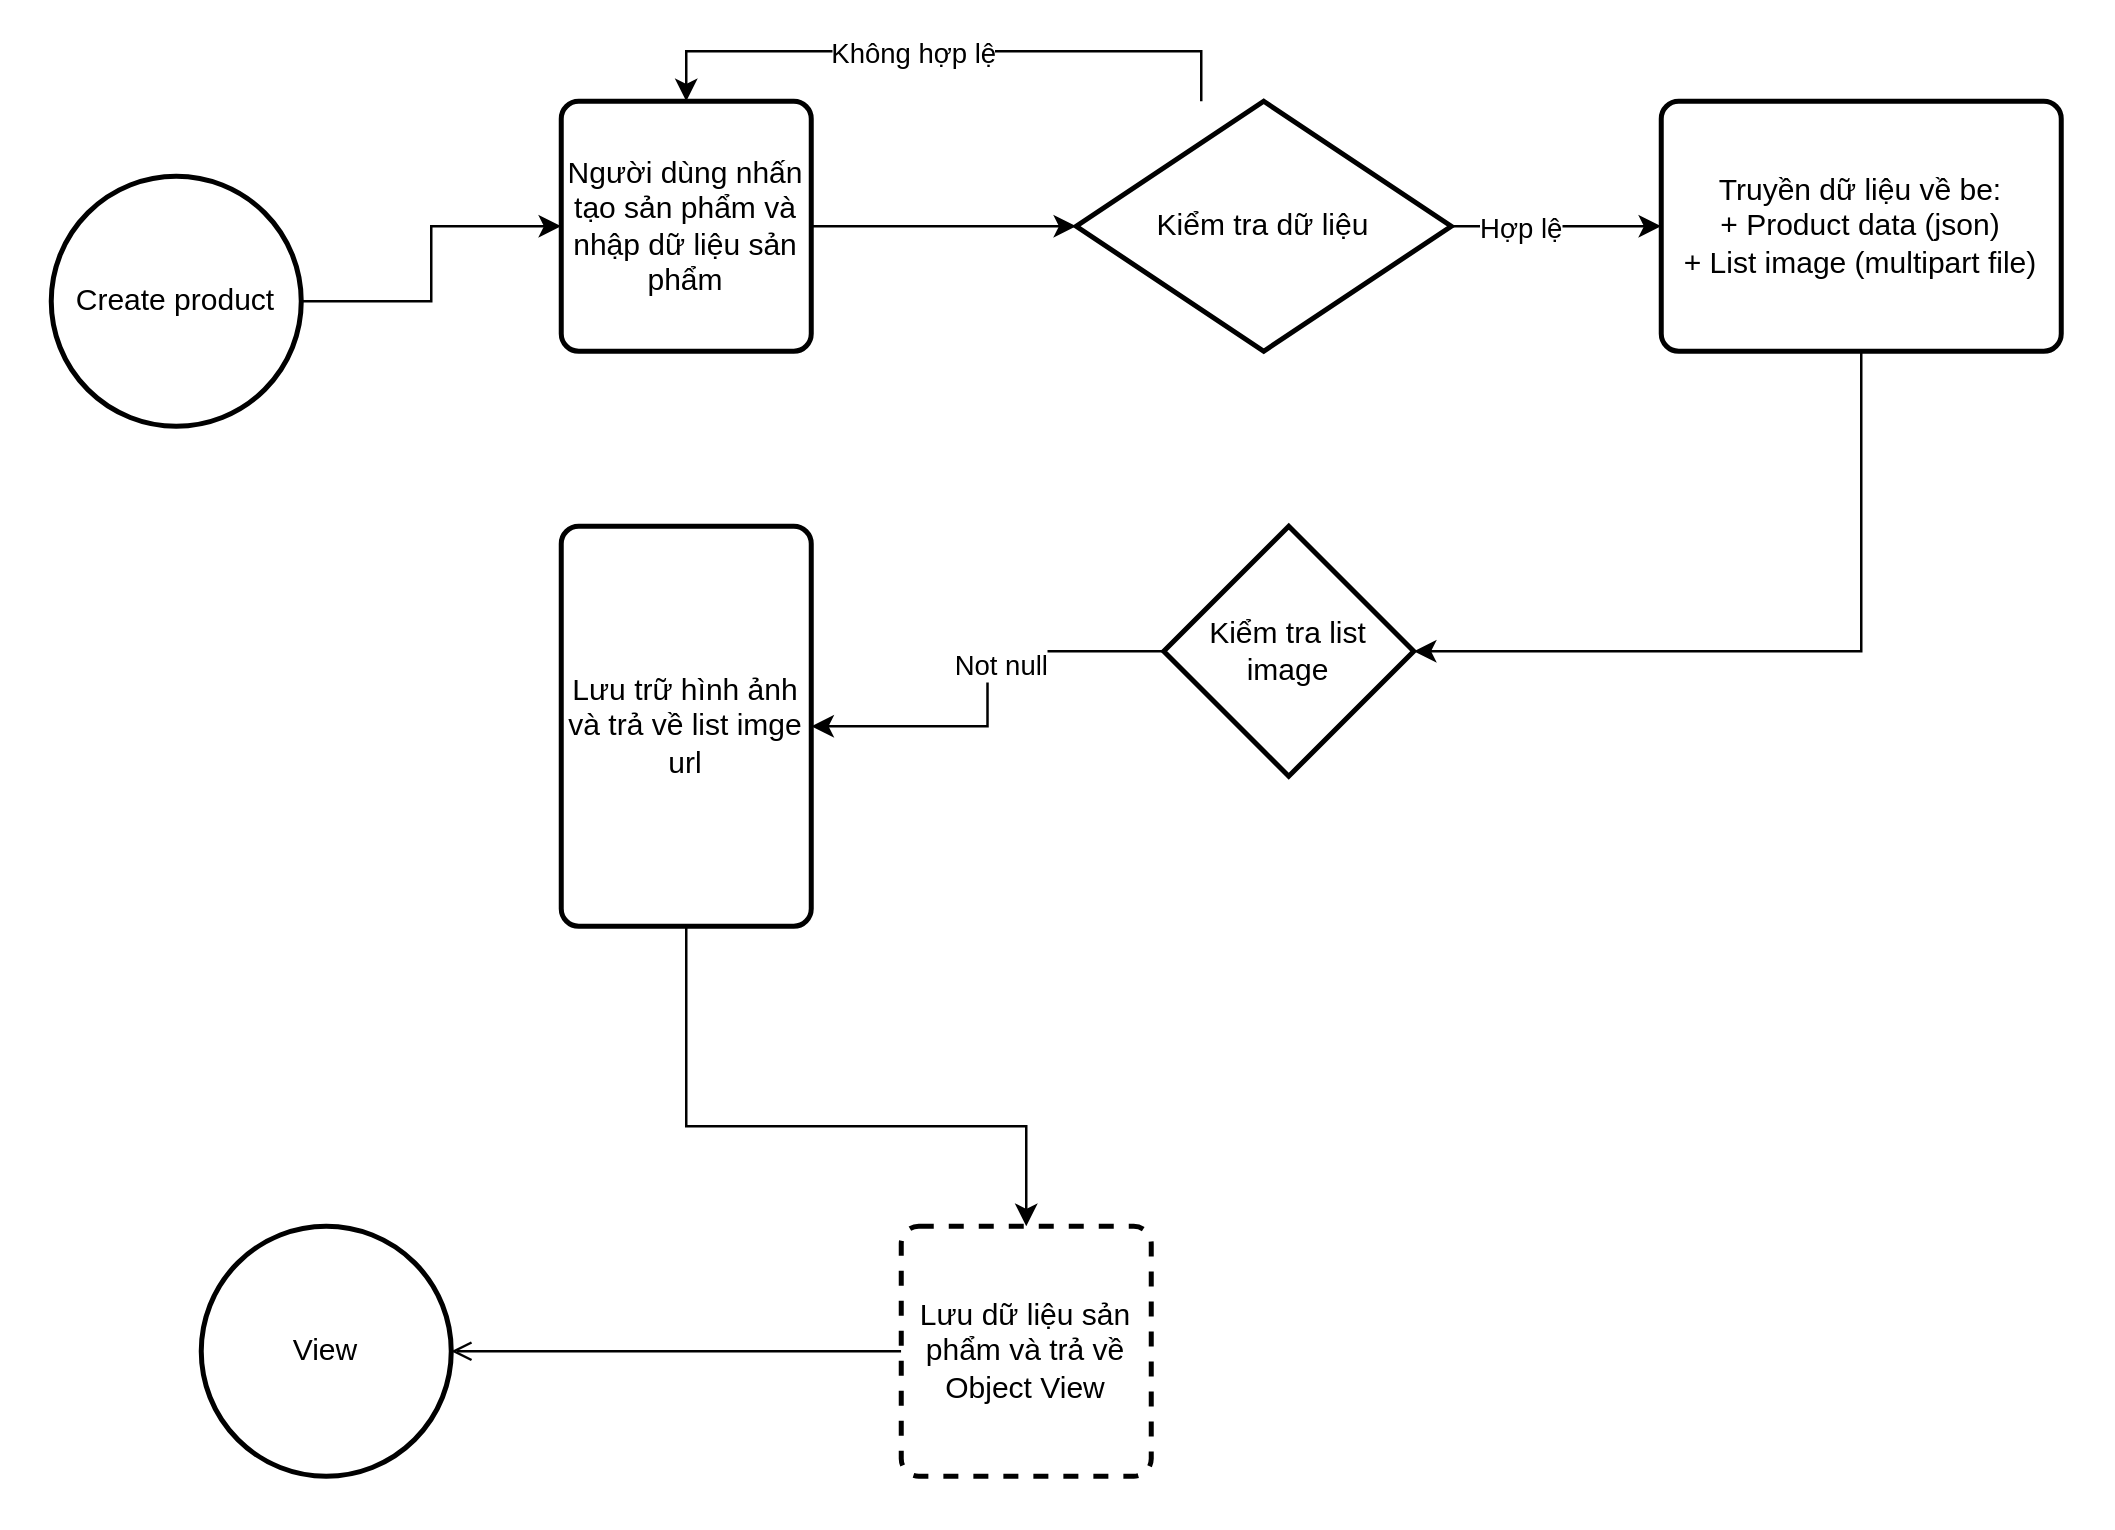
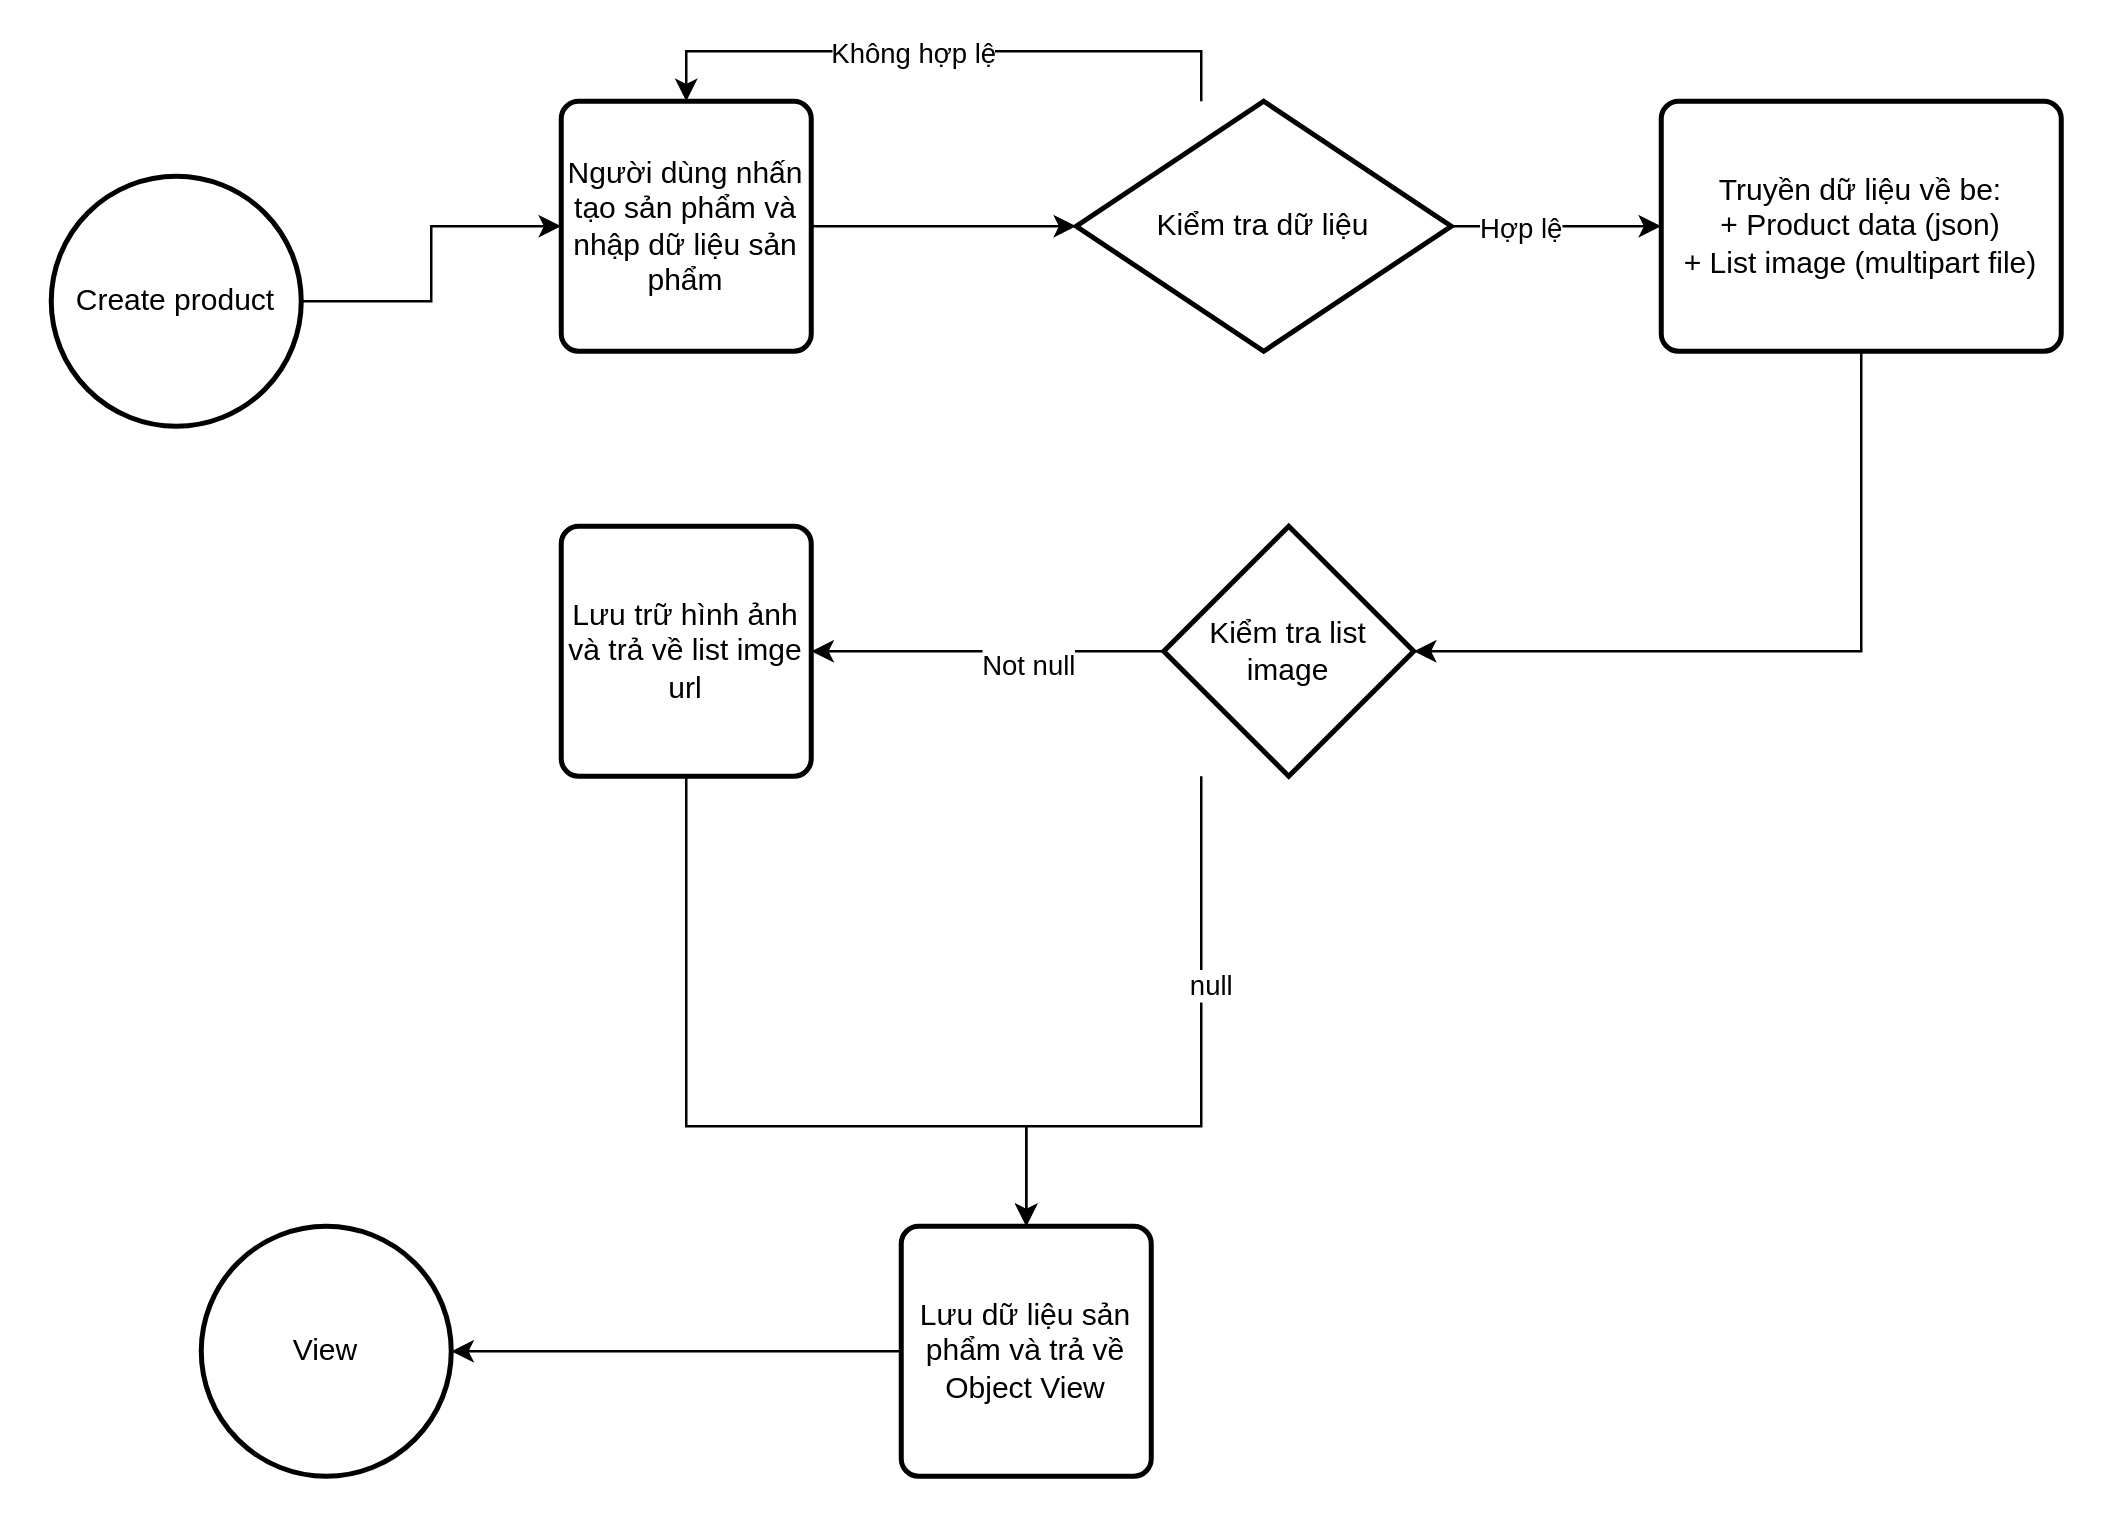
node "Lưu trữ hình ảnh và trả về list imge url": size 250x400 -> 250x250
edge "Kiểm tra list image" -> "Lưu dữ liệu sản phẩm và trả về Object View": added, label "null"
edge "Lưu dữ liệu sản phẩm và trả về Object View" -> "View": arrowhead open -> classic
node "Lưu dữ liệu sản phẩm và trả về Object View": style dashed -> solid
